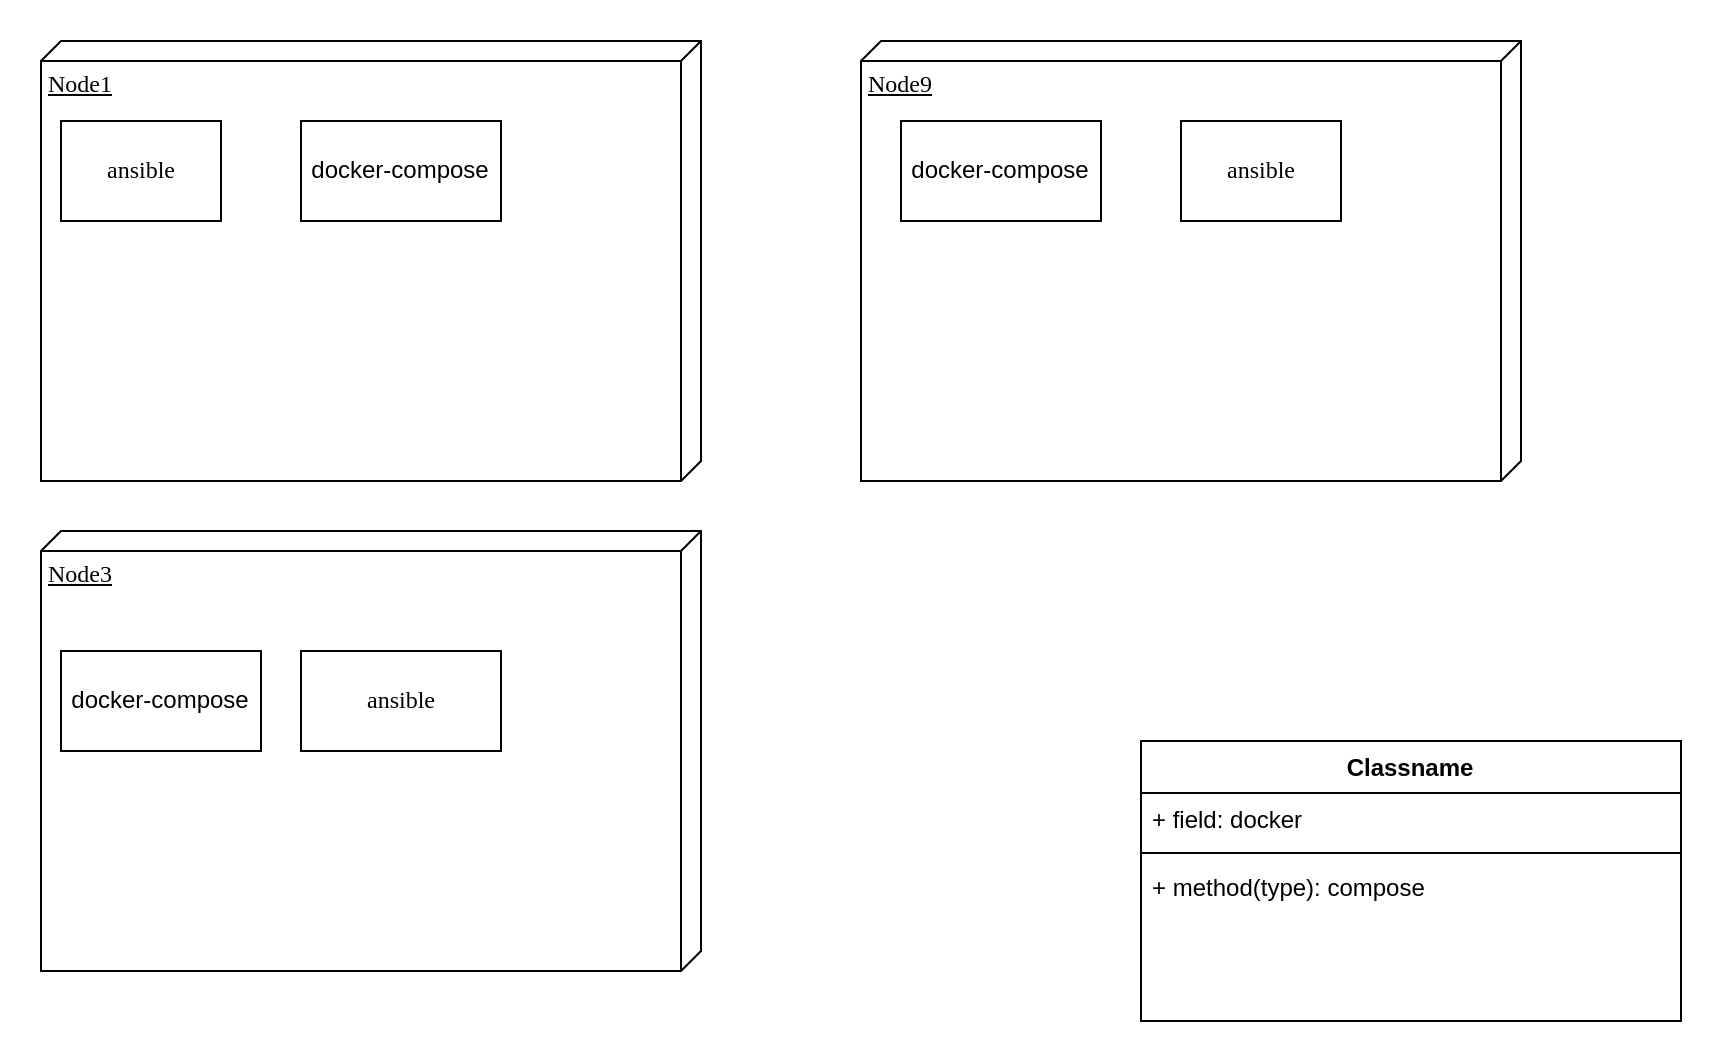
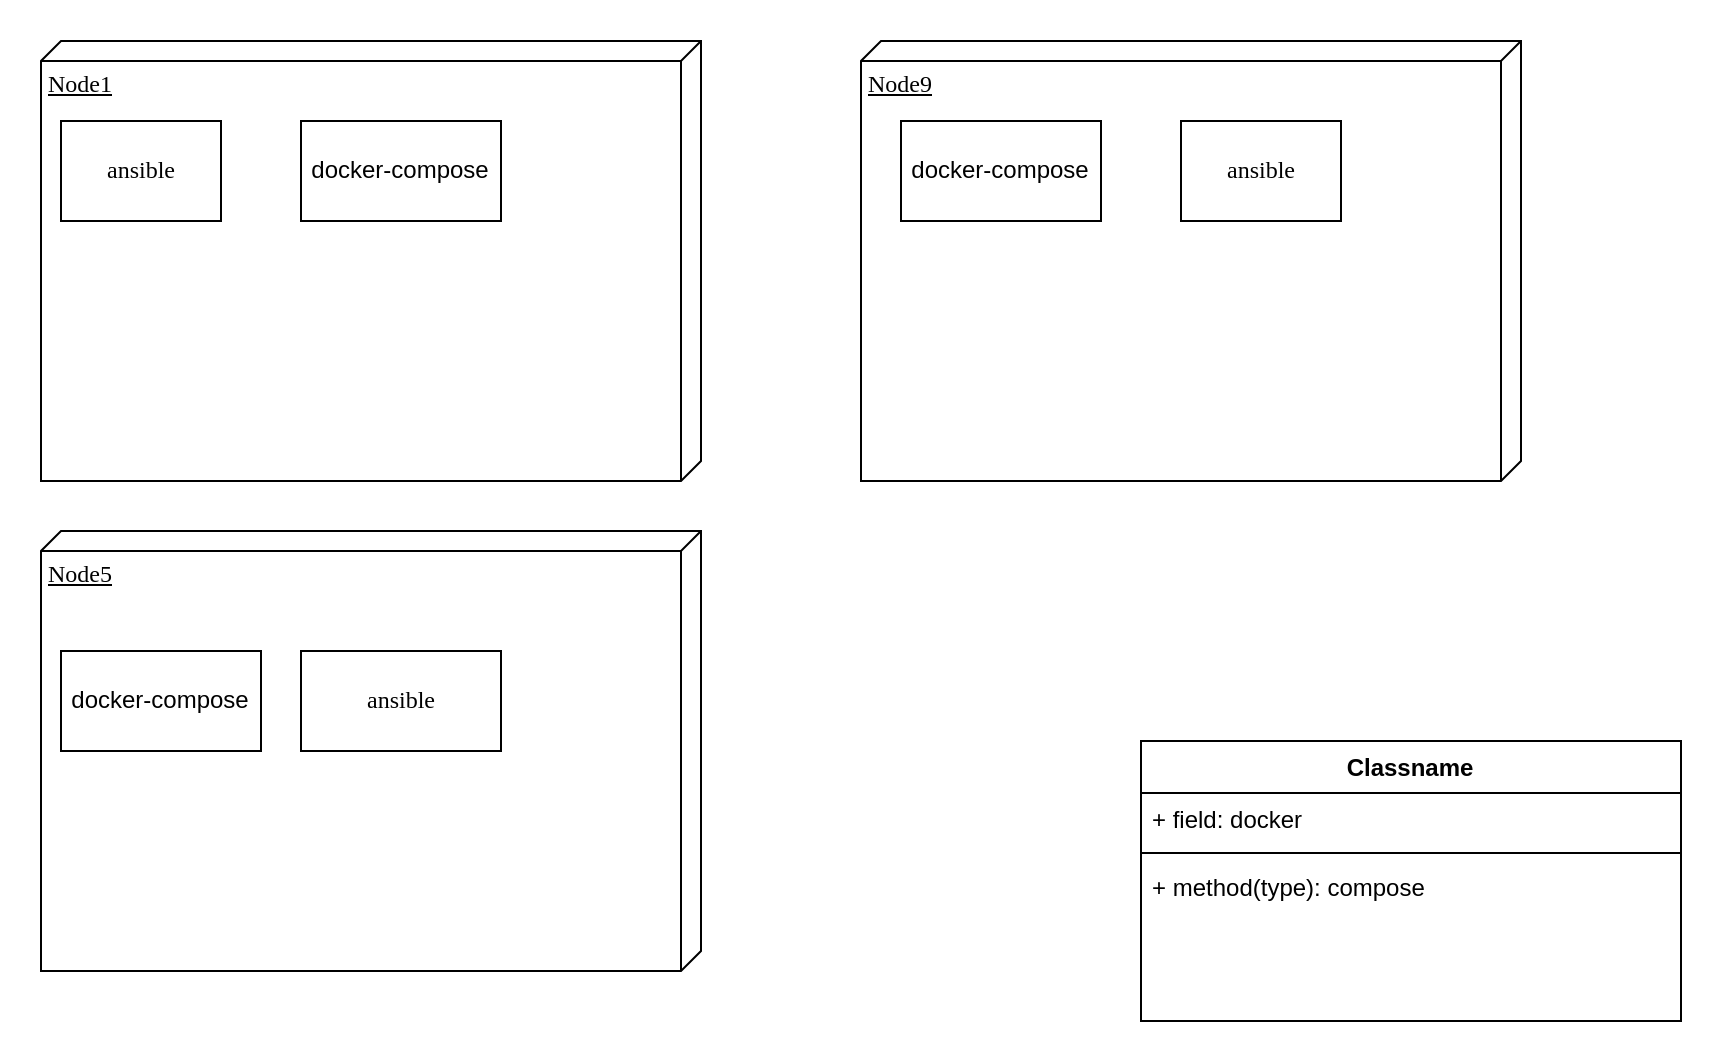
node "Node3": label "Node3" -> "Node5"
